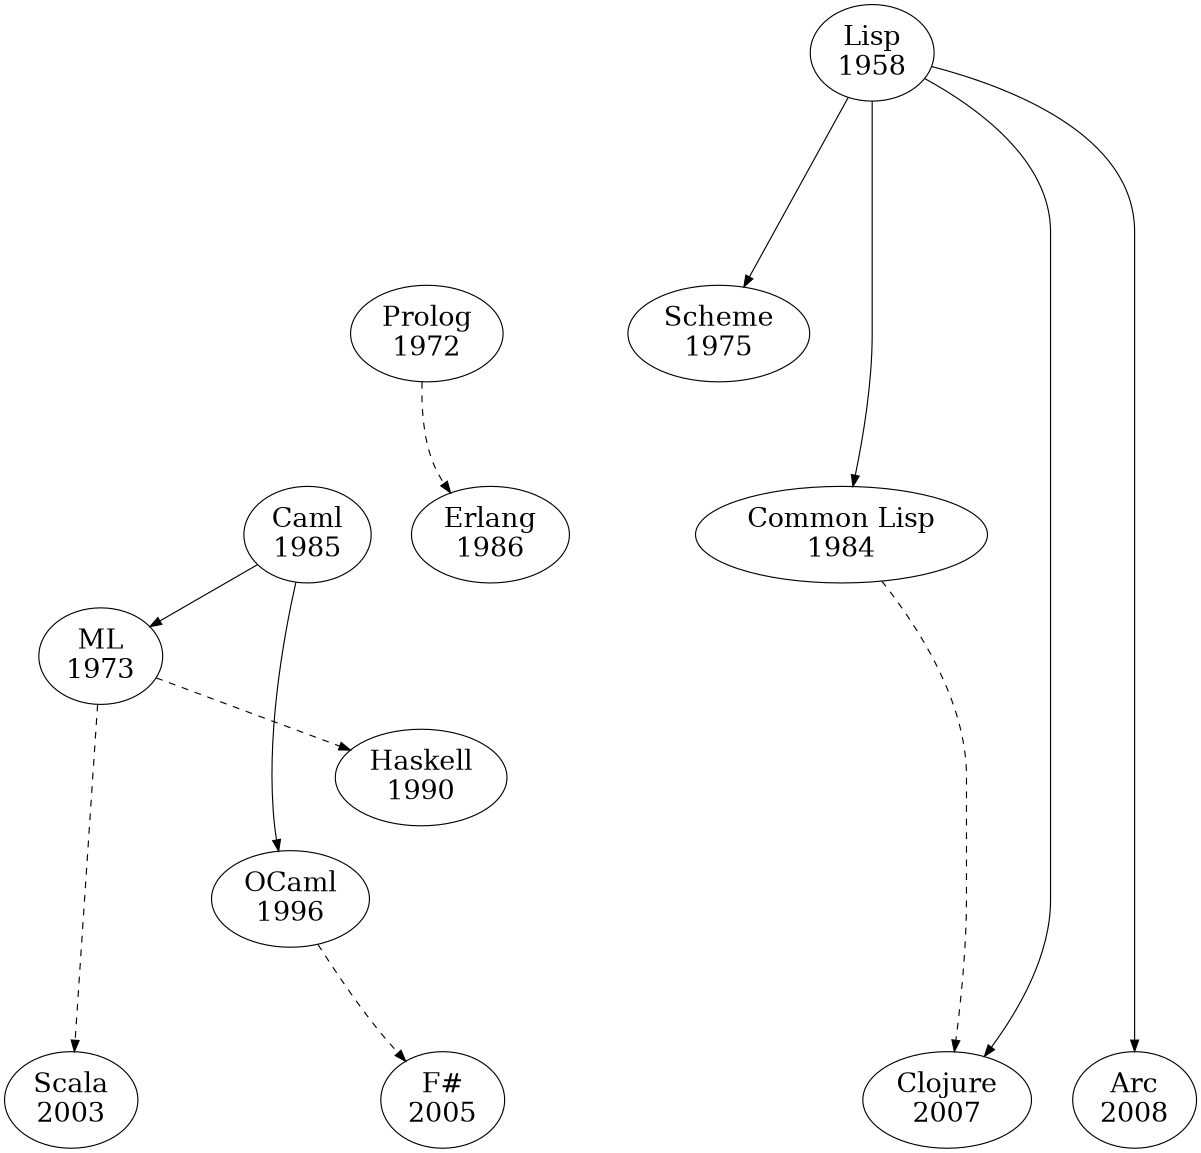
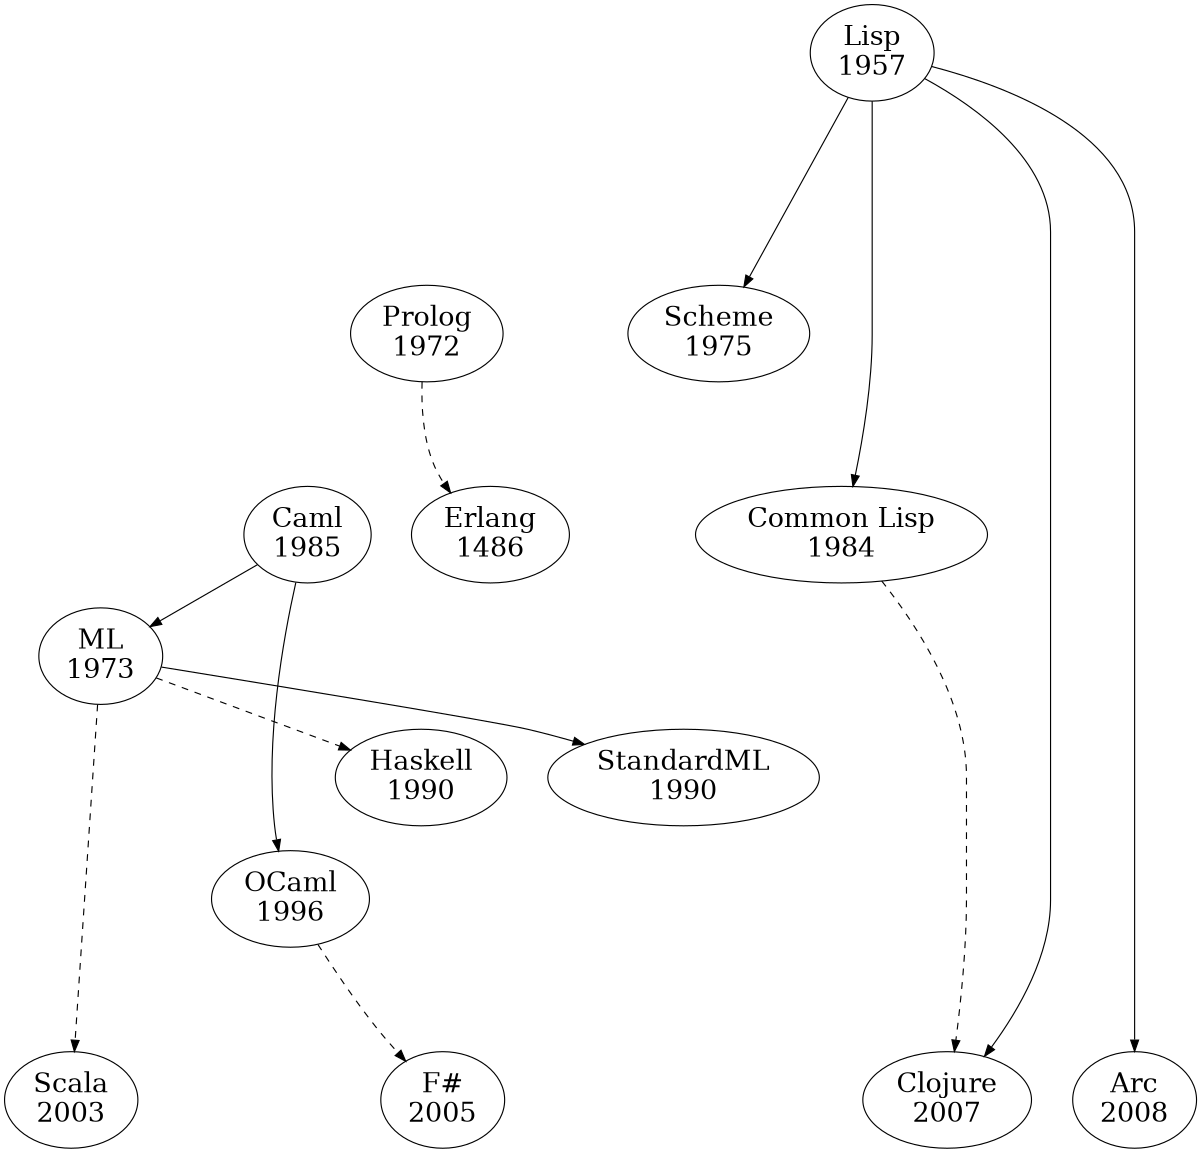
node "Lisp 1958": label "Lisp 1958" -> "Lisp 1957"
node "Erlang 1986": label "Erlang 1986" -> "Erlang 1486"
node "StandardML 1990": added
